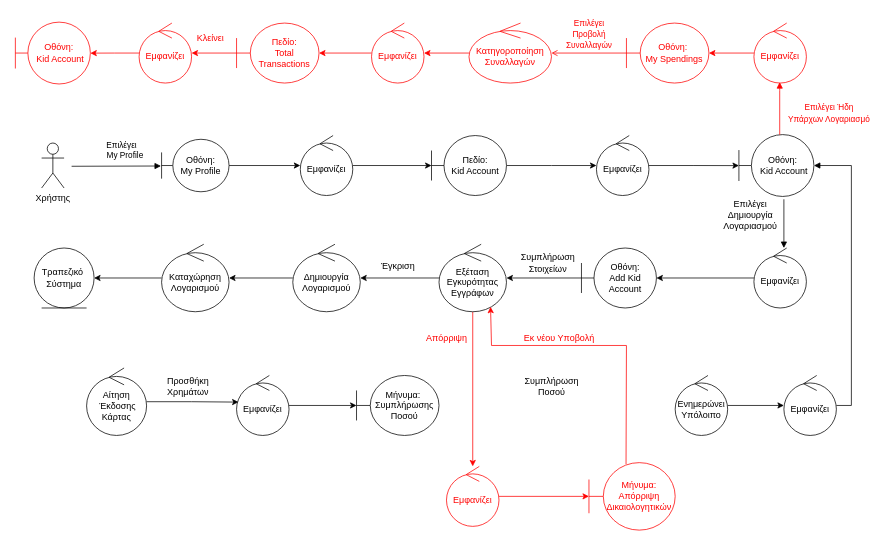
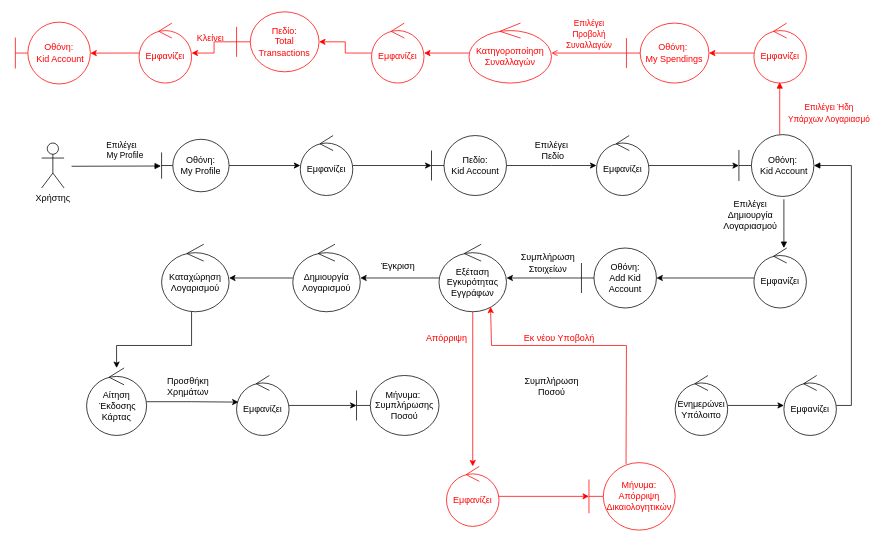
node "Πεδίο: Total Transactions": moved (278, 53) -> (278, 42)
node "Επιλέγει Πεδίο": added
node "Τραπεζικό Σύστημα": removed
edge "Καταχώρηση Λογαρισμού" -> "Τραπεζικό Σύστημα": removed
edge "Καταχώρηση Λογαρισμού" -> "Αίτηση Έκδοσης Κάρτας": added
